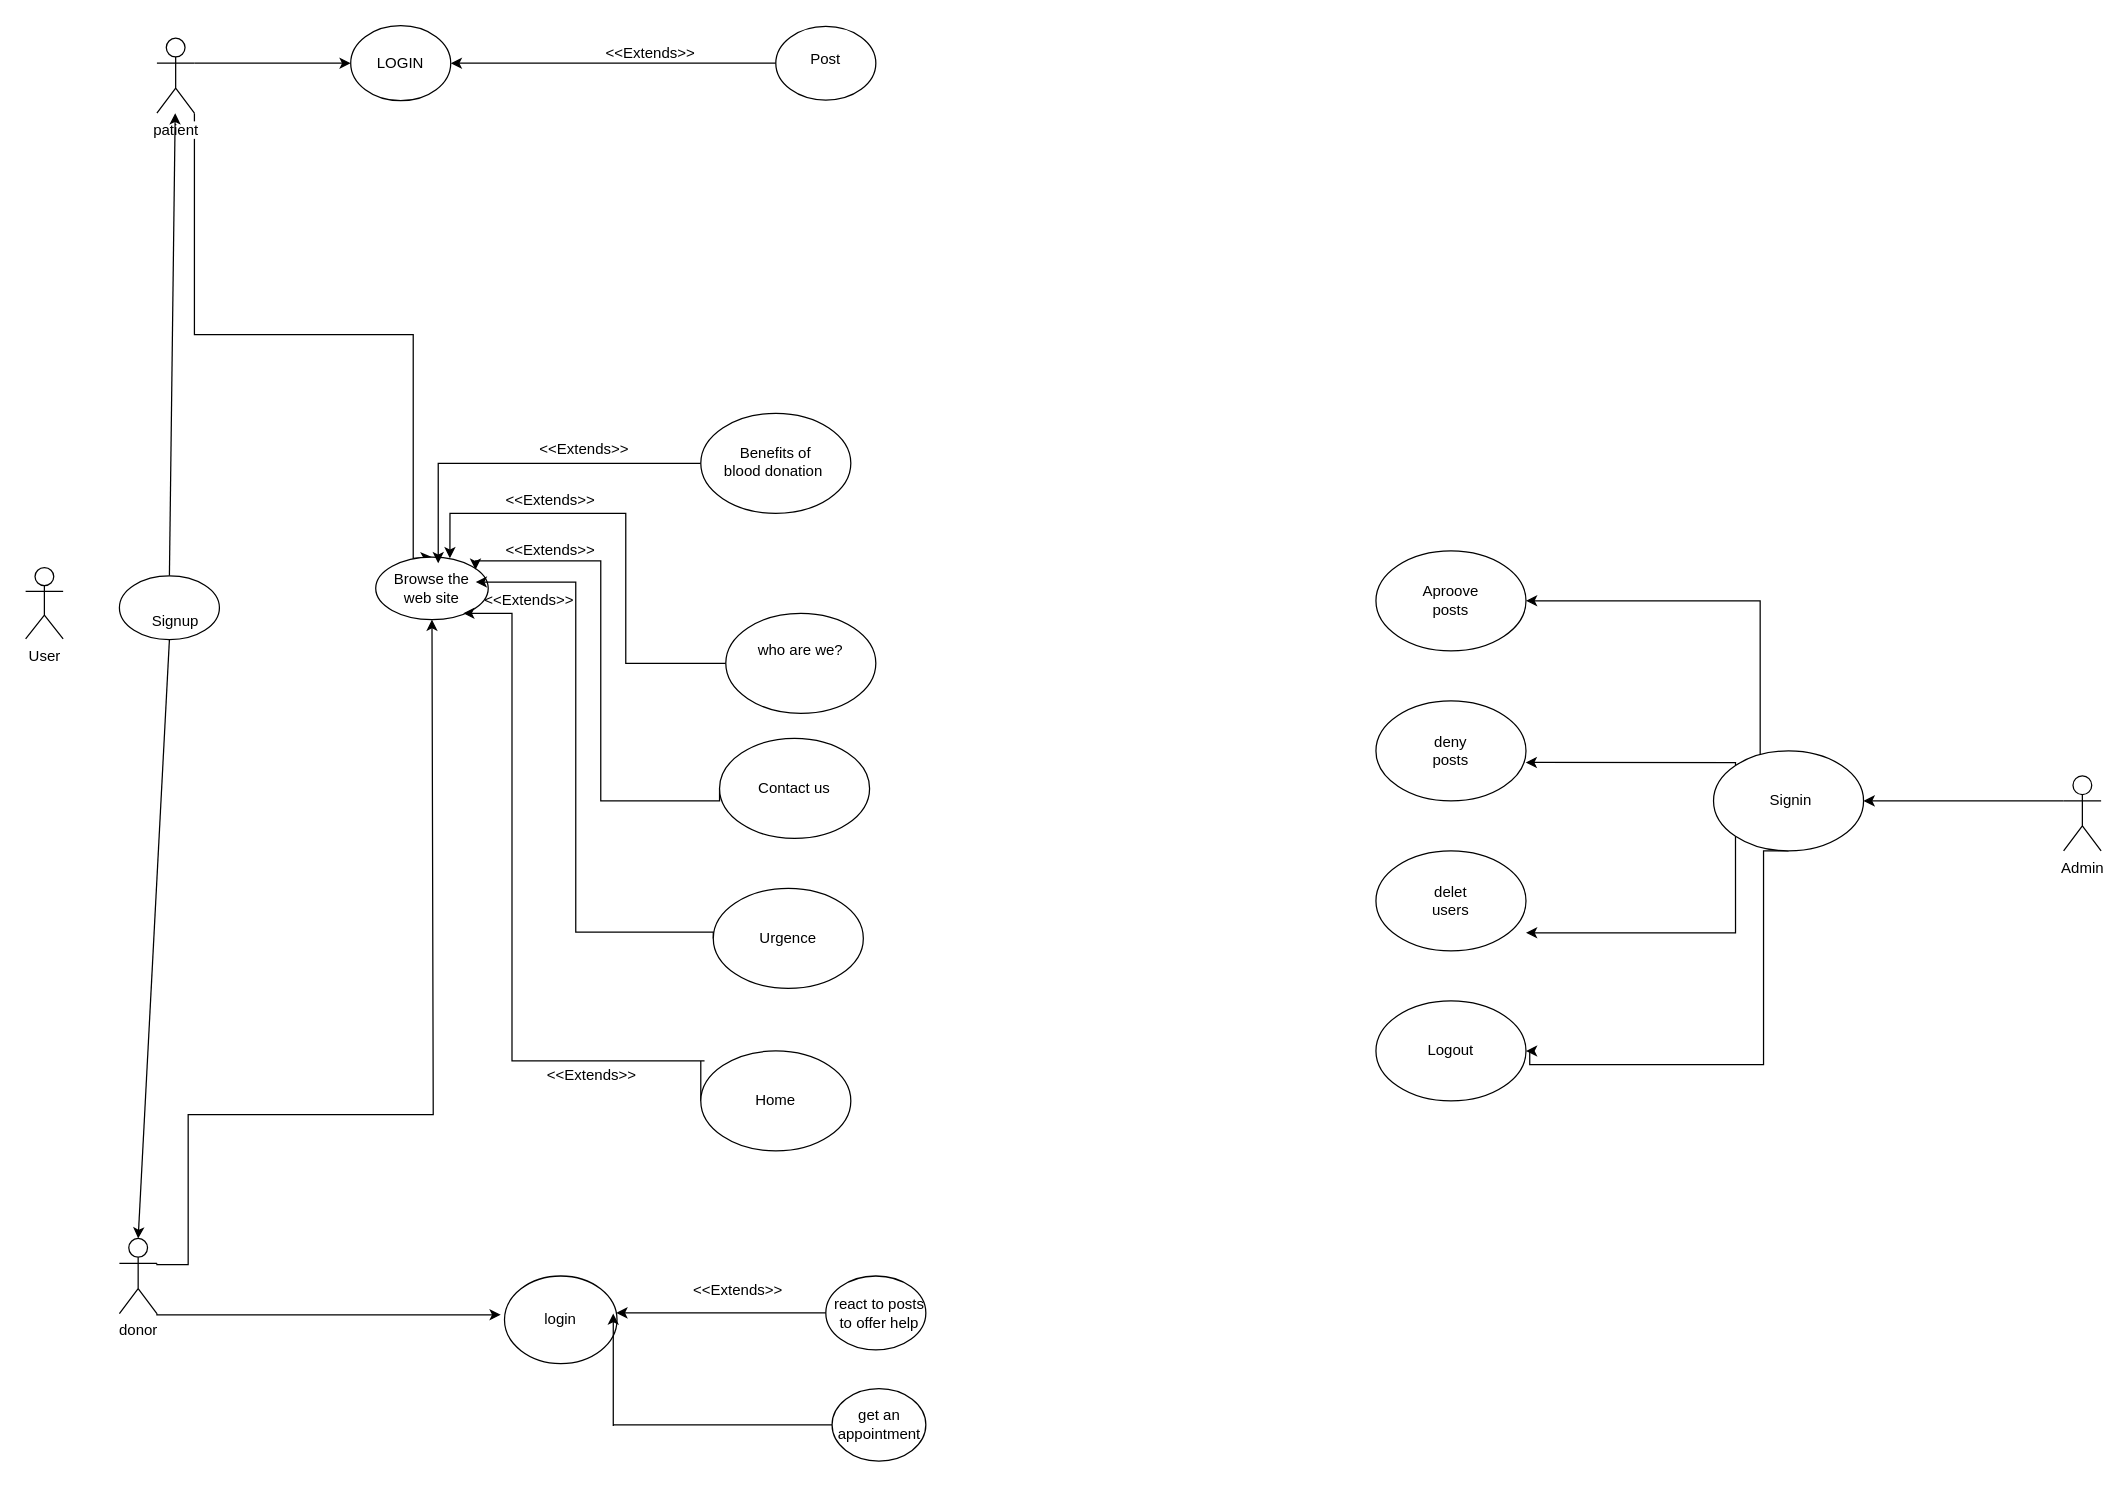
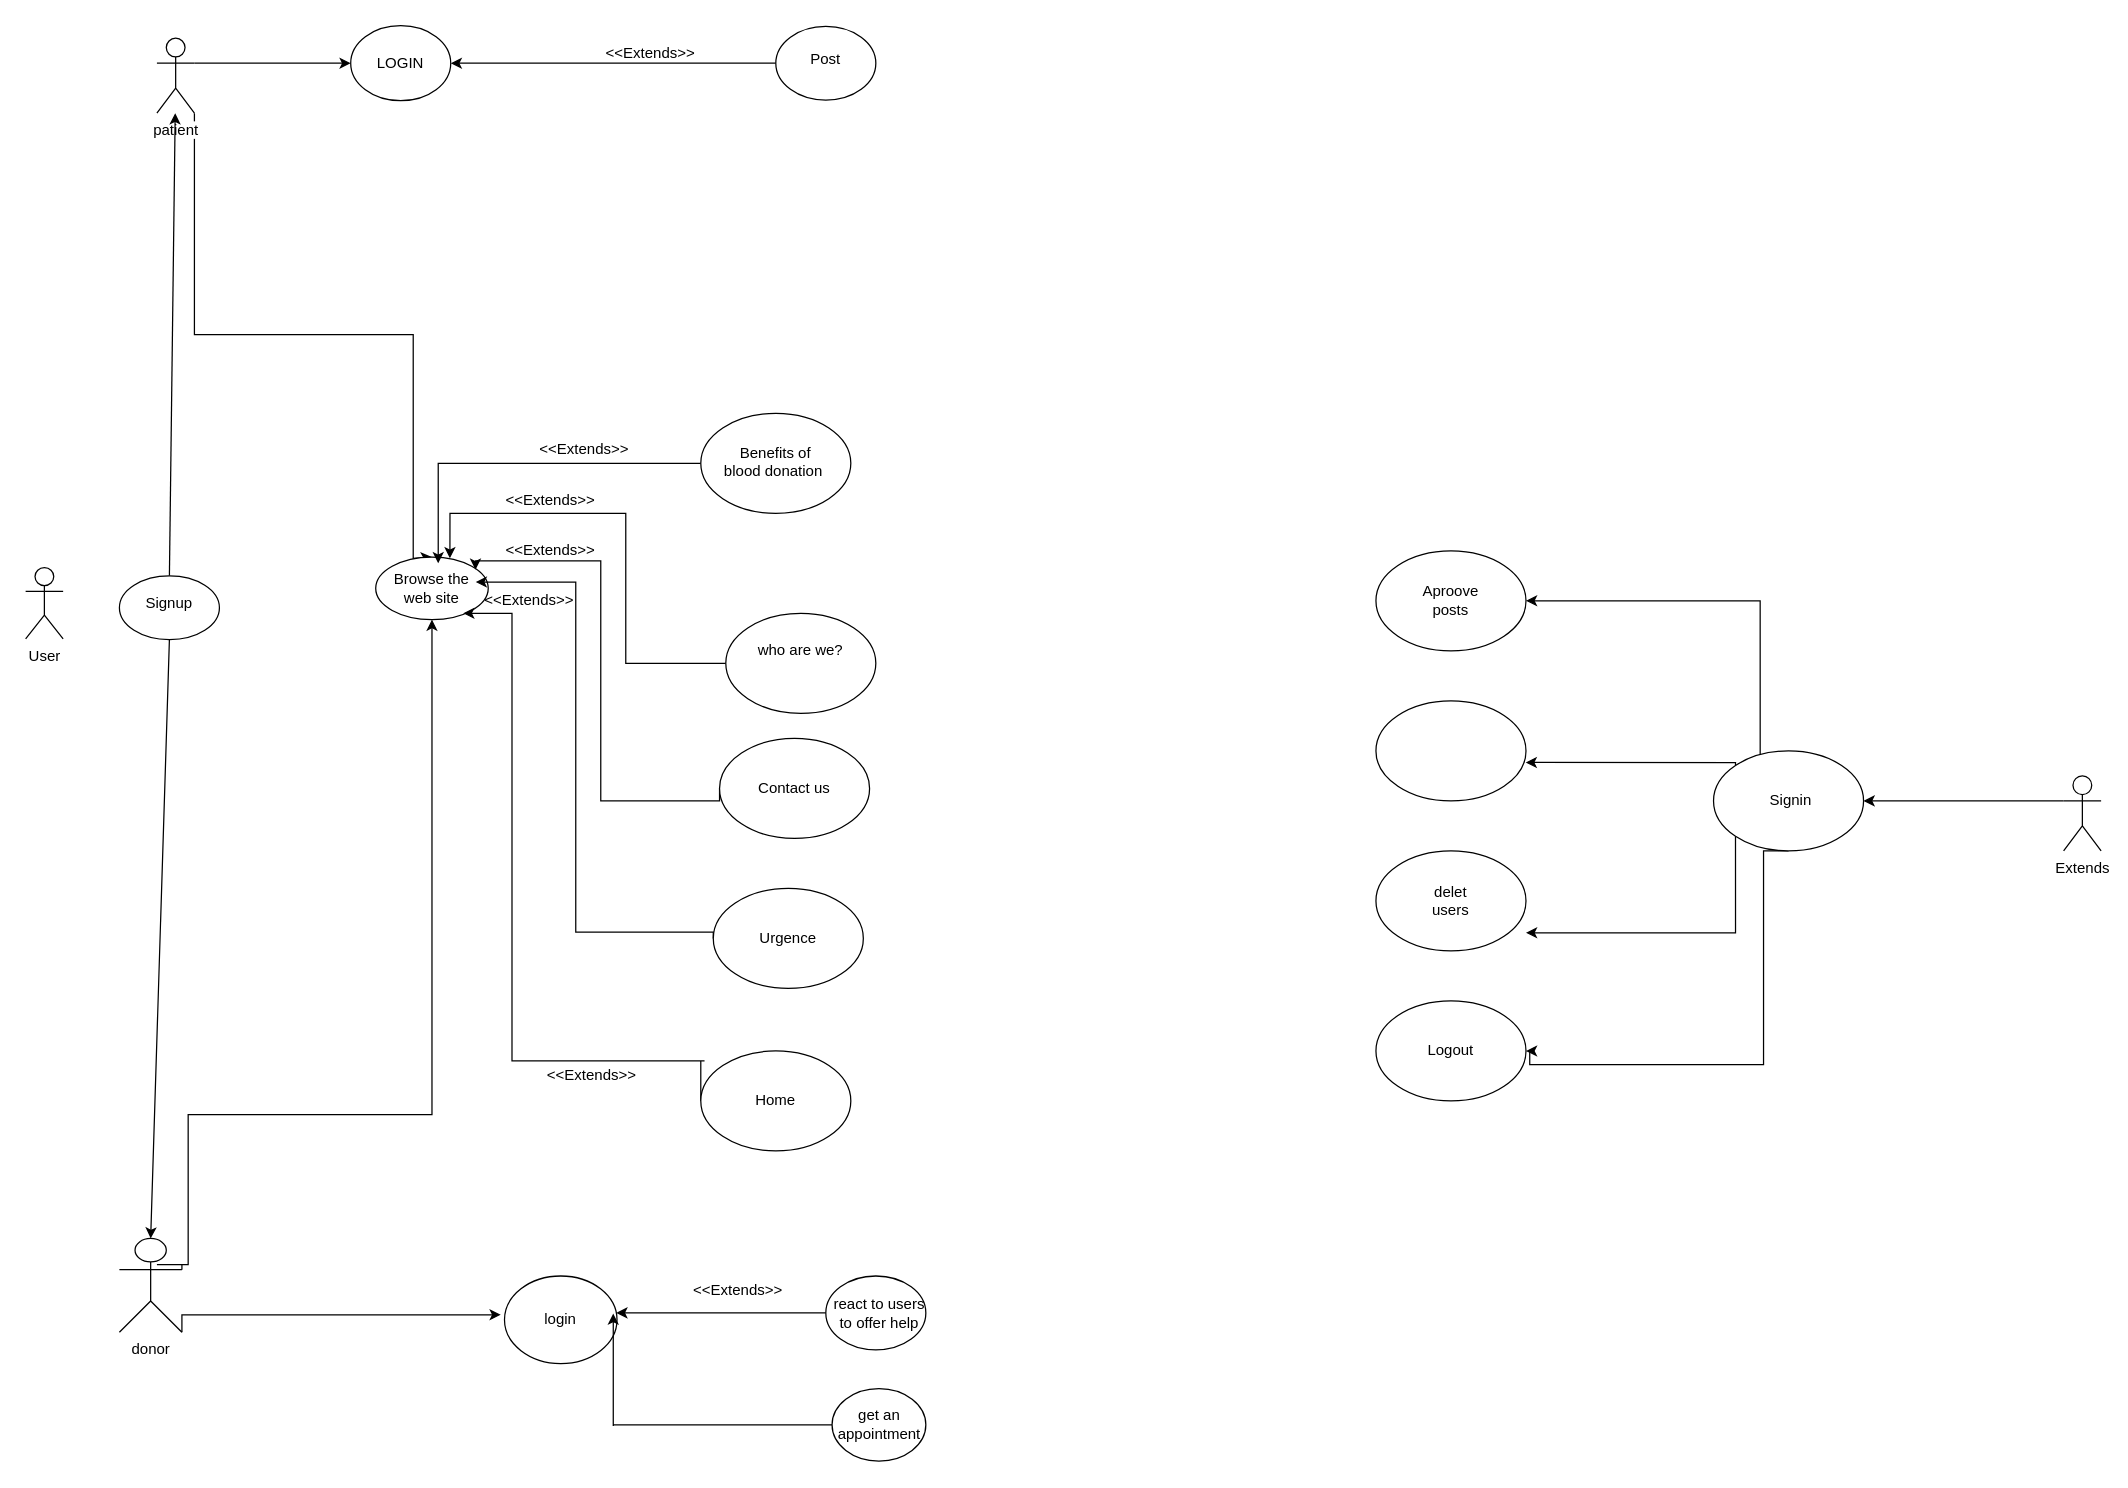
node "Signup": moved (176, 622) -> (169, 603)
node "deny posts": removed
node "Admin": label "Admin" -> "Extends"
node "donor": size 38x75 -> 63x94
node "react to posts to offer help": label "react to posts to offer help" -> "react to users to offer help"
